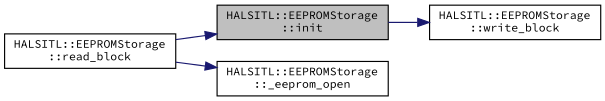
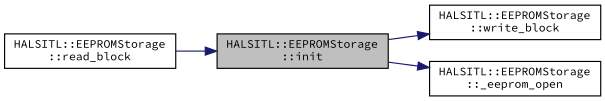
edge "HALSITL::EEPROMStorage ::read_block" -> "HALSITL::EEPROMStorage ::_eeprom_open": now "HALSITL::EEPROMStorage ::init" -> "HALSITL::EEPROMStorage ::_eeprom_open"
